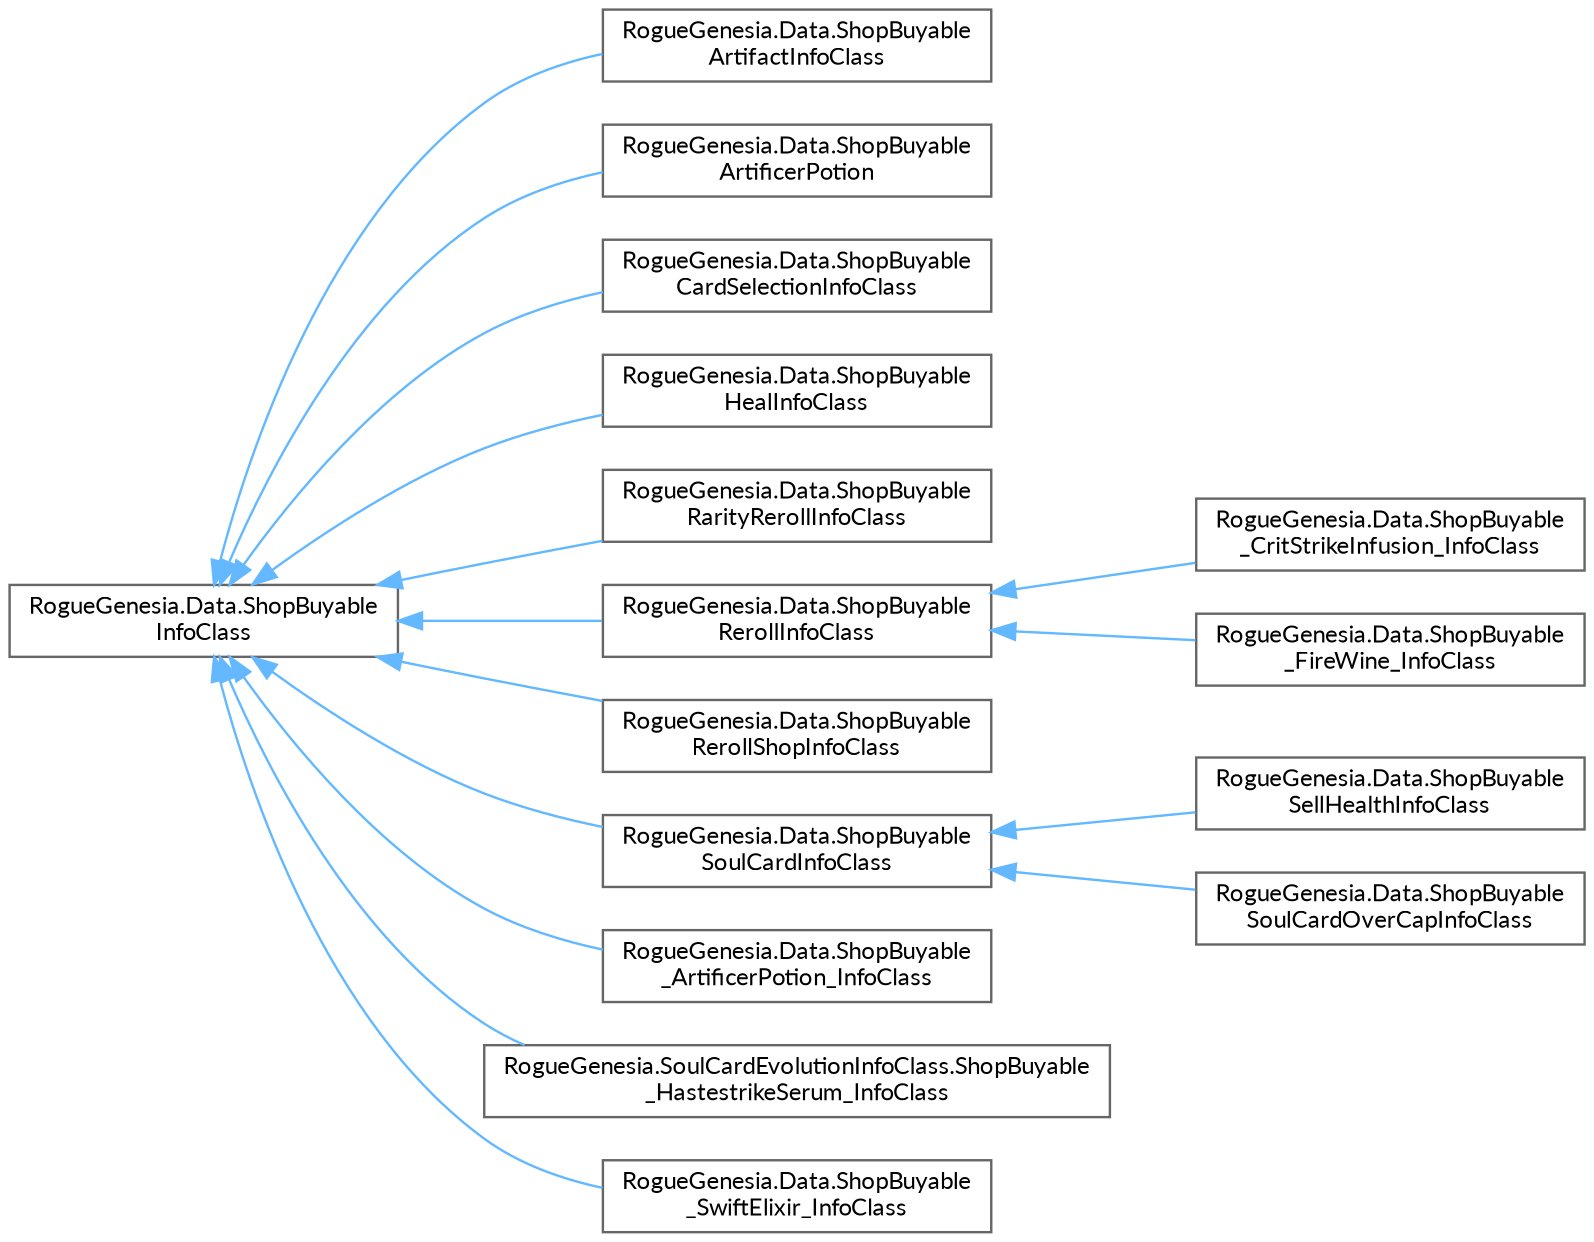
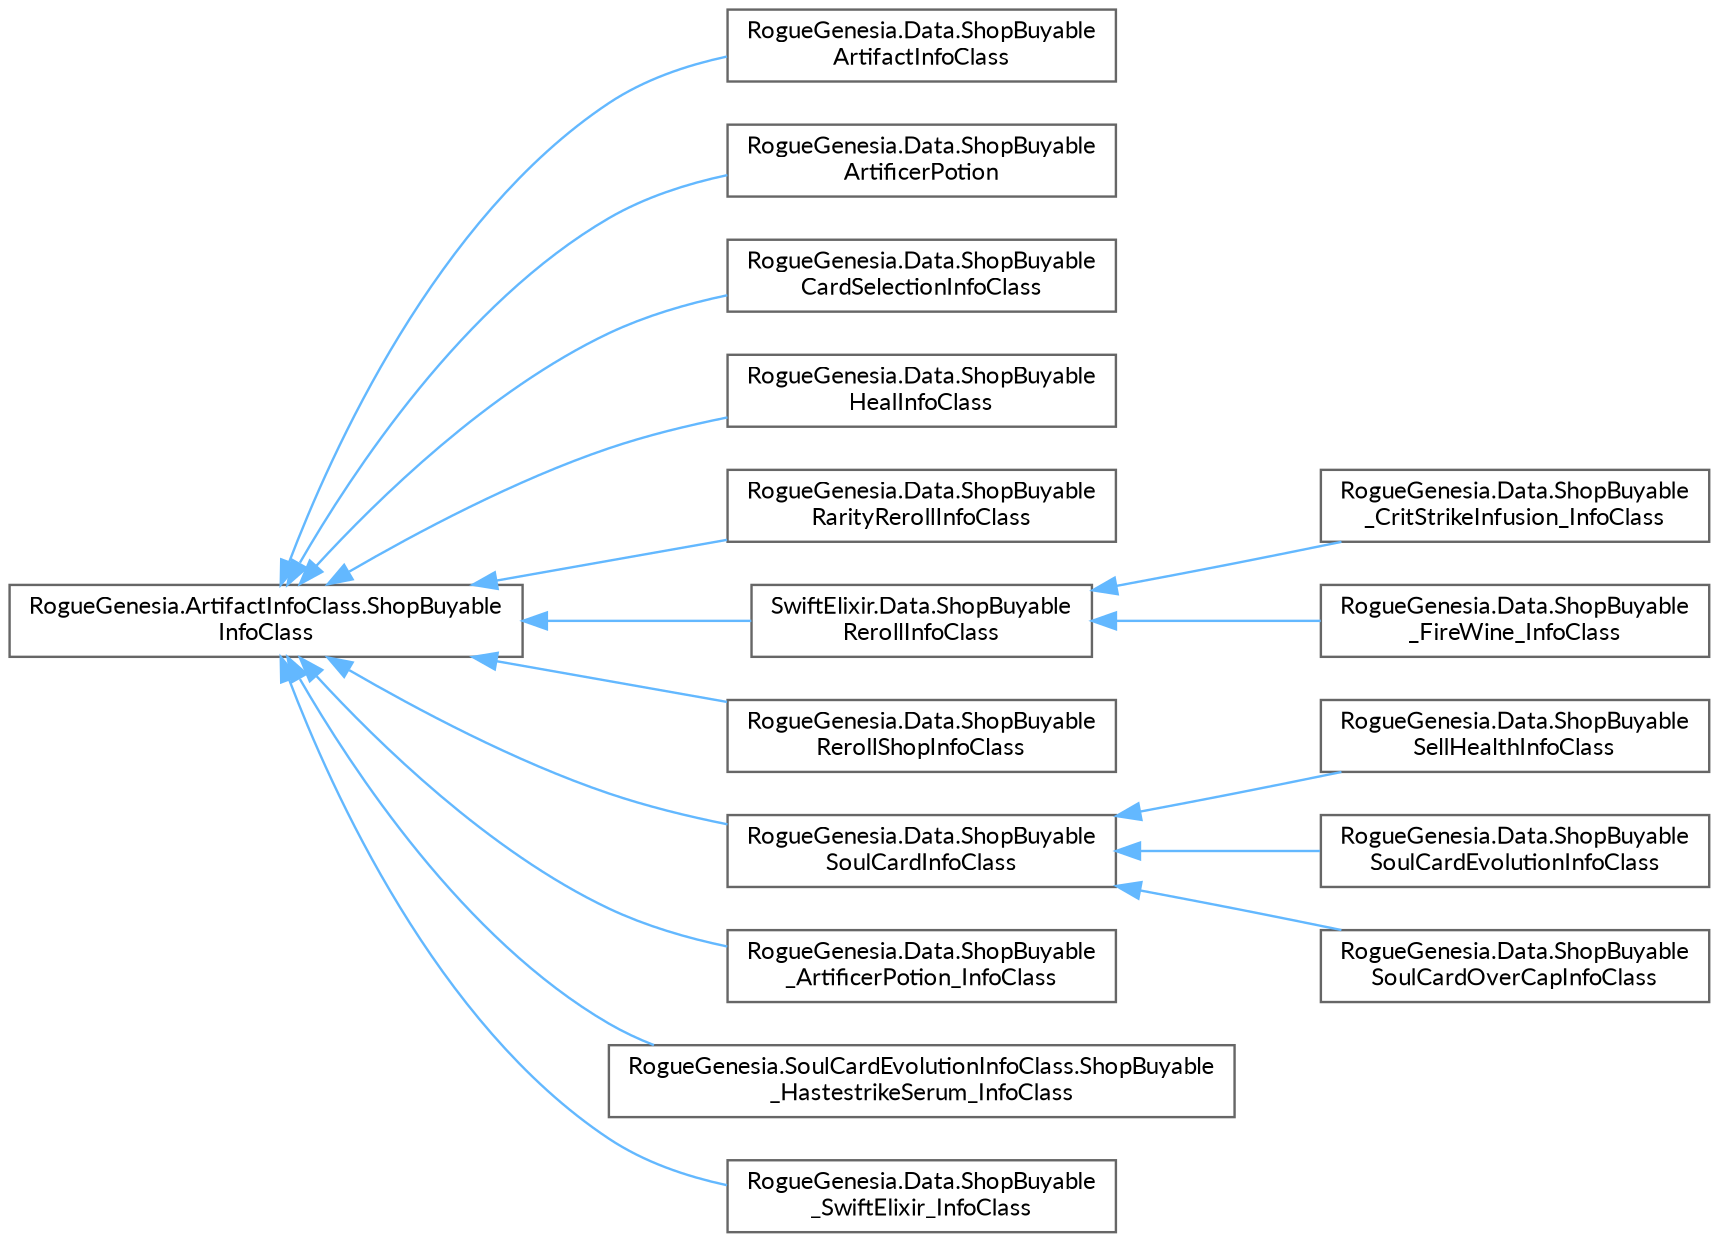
node "RogueGenesia.Data.ShopBuyable InfoClass": label "RogueGenesia.Data.ShopBuyable InfoClass" -> "RogueGenesia.ArtifactInfoClass.ShopBuyable InfoClass"
node "RogueGenesia.Data.ShopBuyable RerollInfoClass": label "RogueGenesia.Data.ShopBuyable RerollInfoClass" -> "SwiftElixir.Data.ShopBuyable RerollInfoClass"
node "RogueGenesia.Data.ShopBuyable SoulCardEvolutionInfoClass": added
